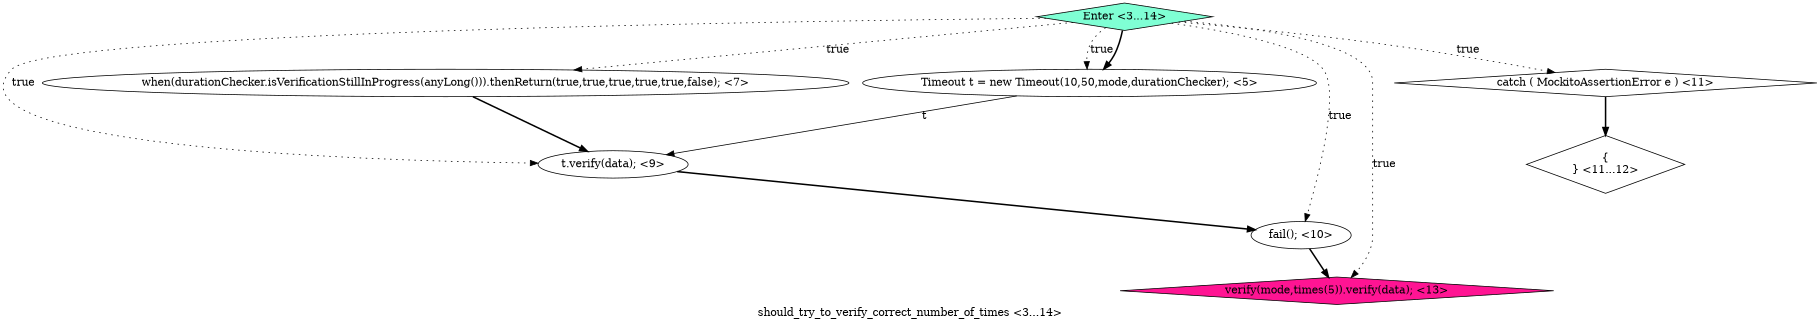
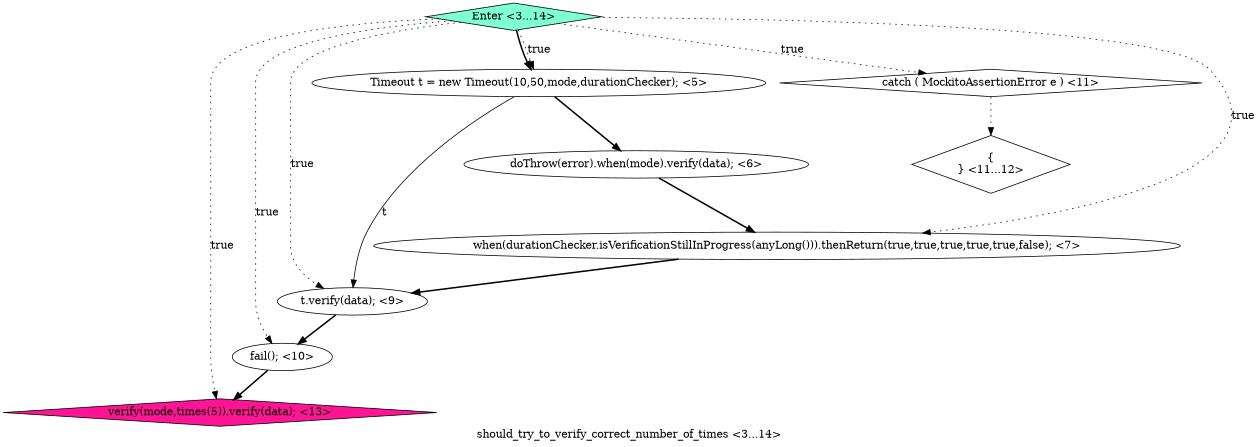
edge "catch ( MockitoAssertionError e ) <11>" -> "{ } <11...12>": style bold -> dotted
node "doThrow(error).when(mode).verify(data); <6>": added
